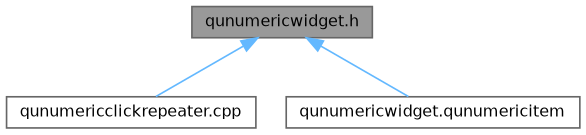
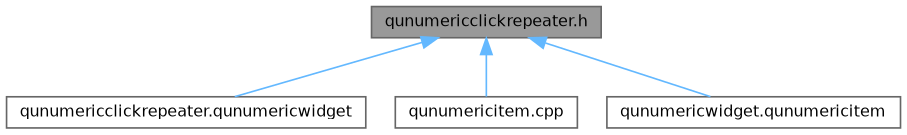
node "qunumericwidget.h": label "qunumericwidget.h" -> "qunumericclickrepeater.h"
node "qunumericclickrepeater.cpp": label "qunumericclickrepeater.cpp" -> "qunumericclickrepeater.qunumericwidget"
node "qunumericitem.cpp": added
